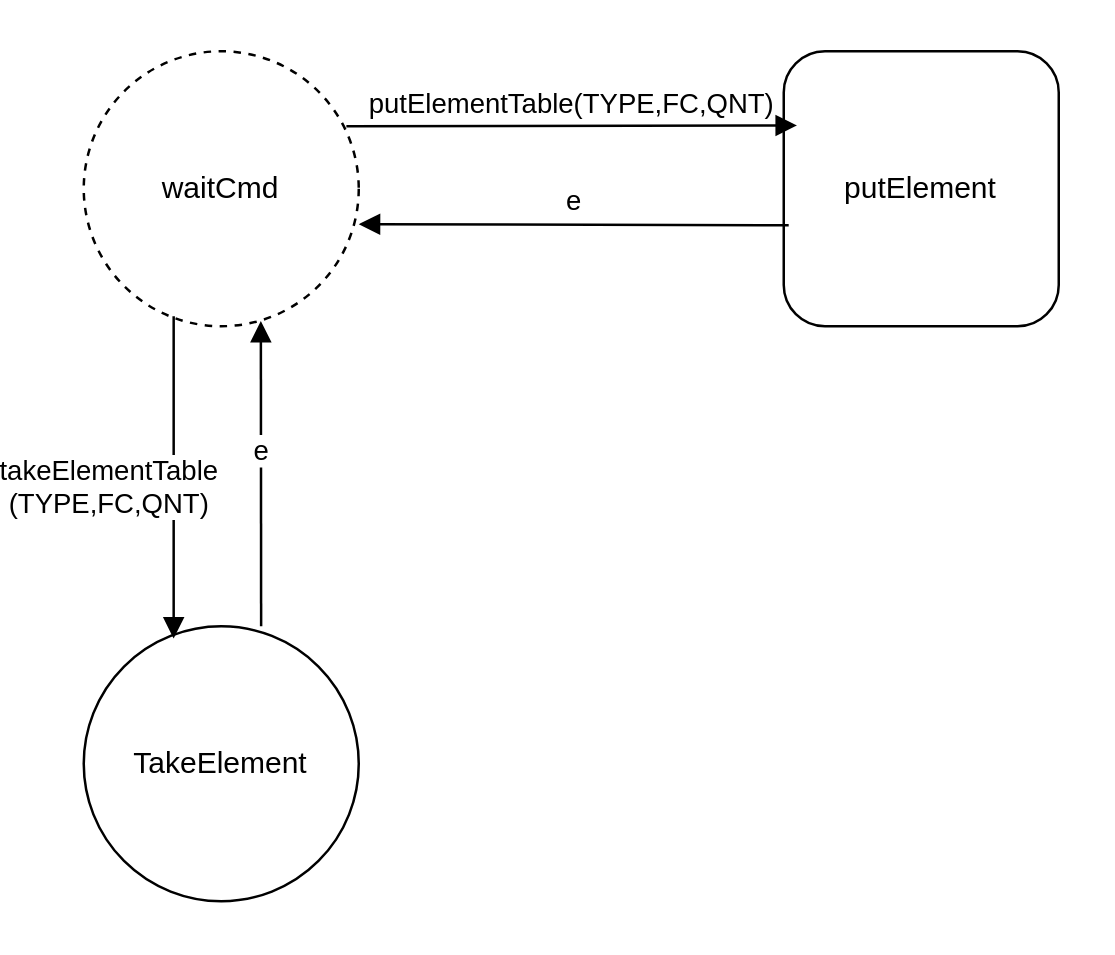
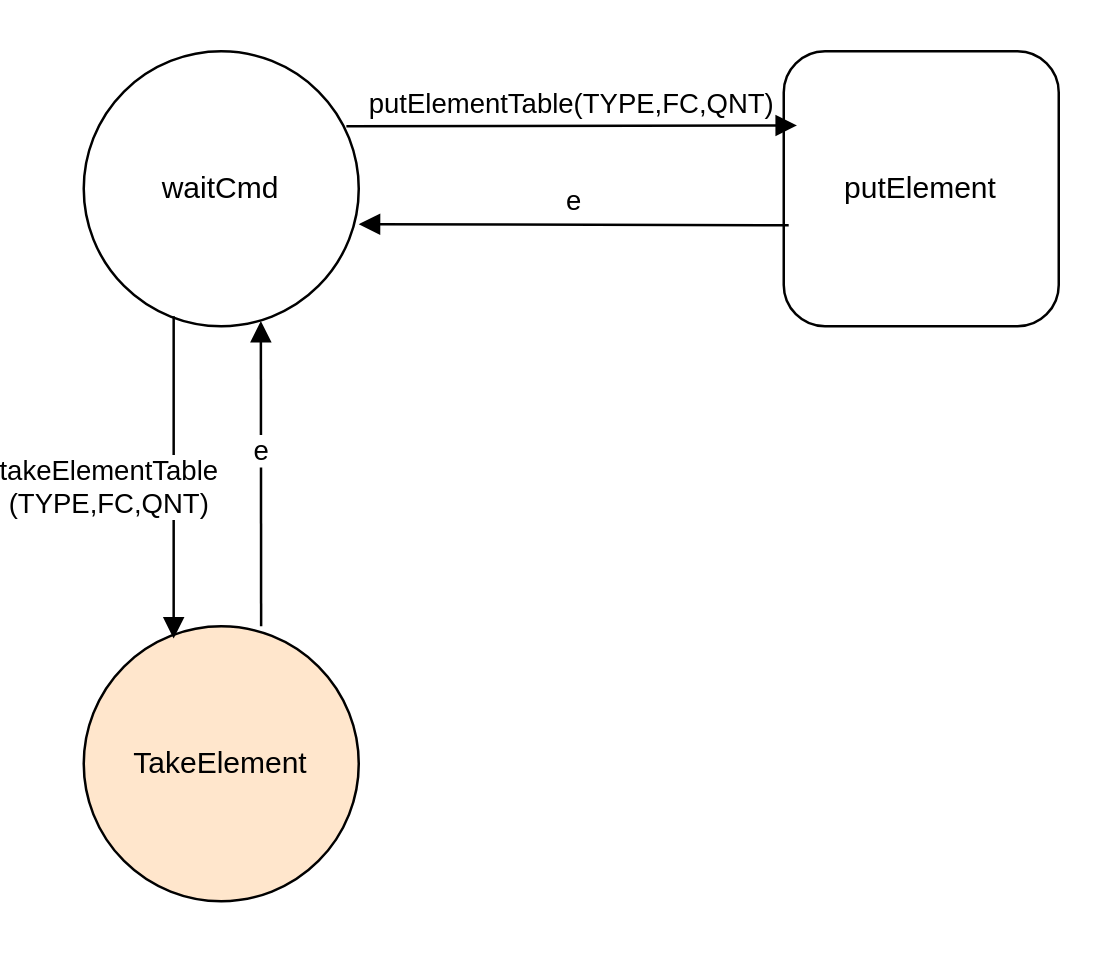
node "waitCmd": style dashed -> solid
node "TakeElement": fillcolor #ffffff -> #ffe6cc
